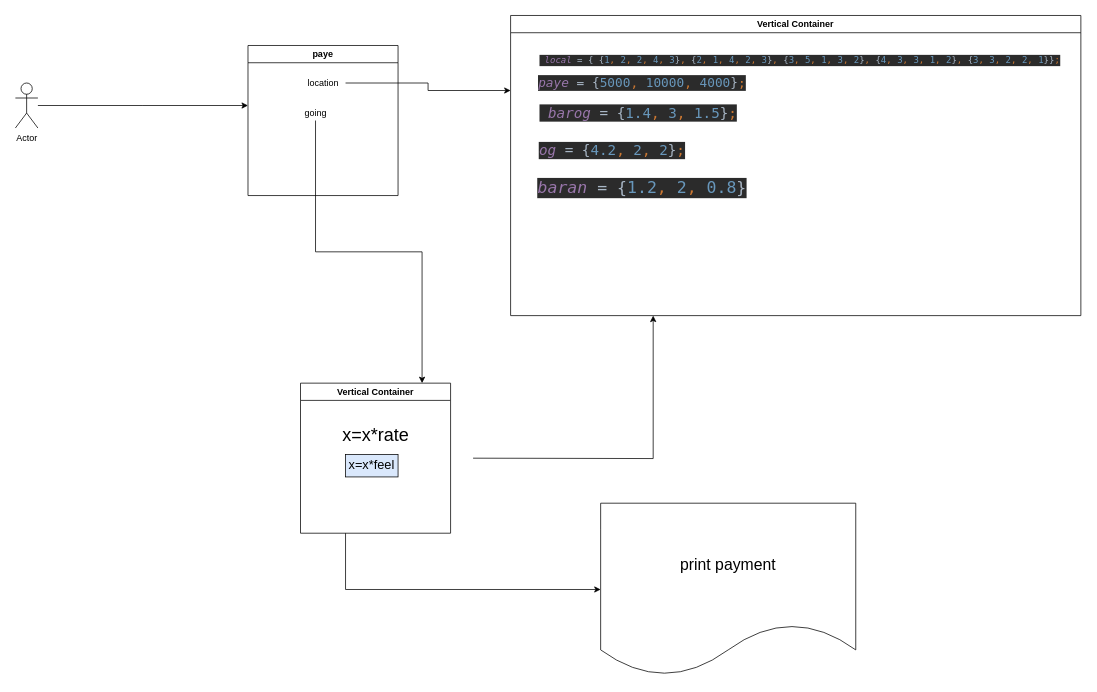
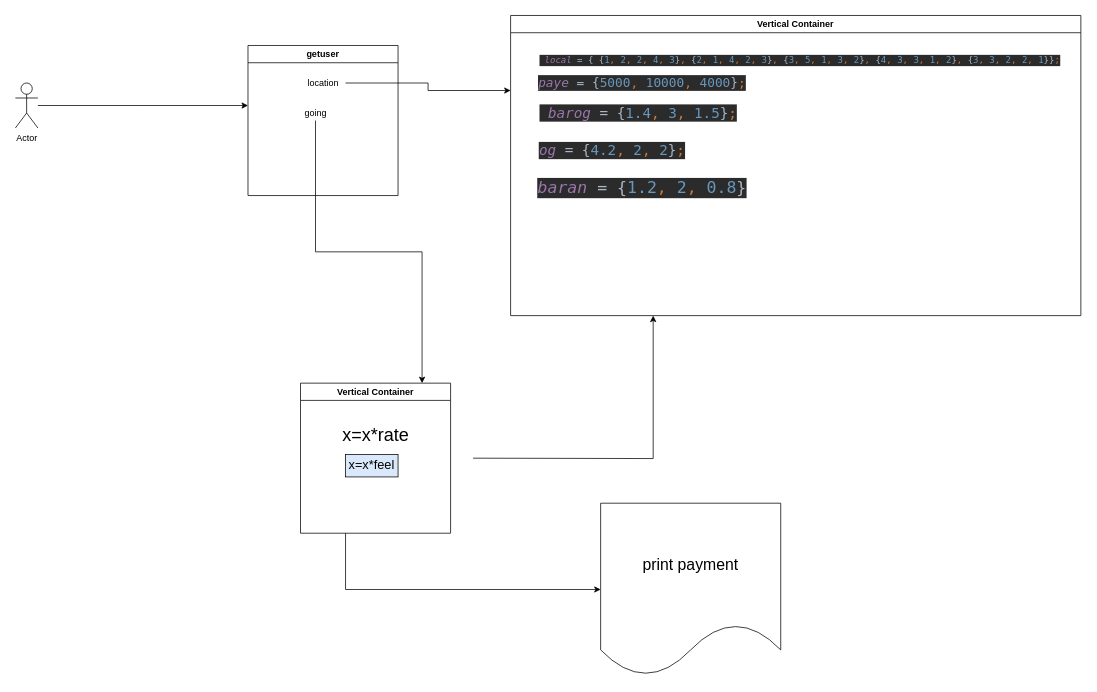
node "paye": label "paye" -> "getuser"
node "print payment": size 255x173 -> 180x173
